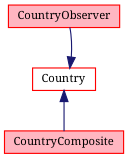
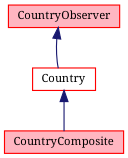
edge "CountryObserver" -> "Country": reversed
